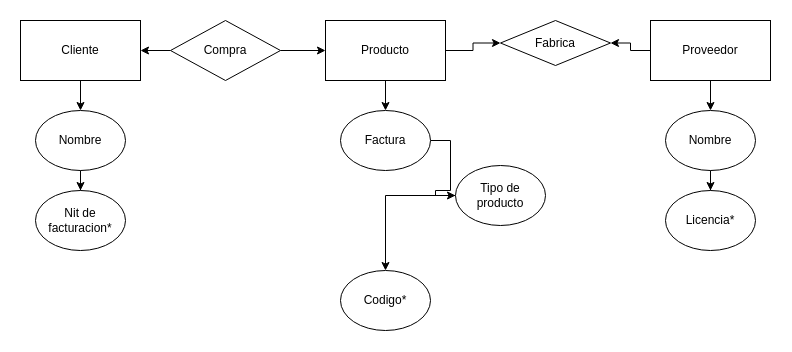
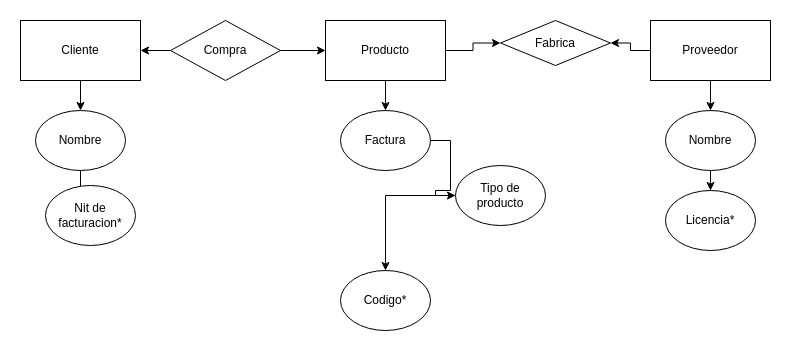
node "Nit de facturacion*": moved (81, 221) -> (91, 216)
